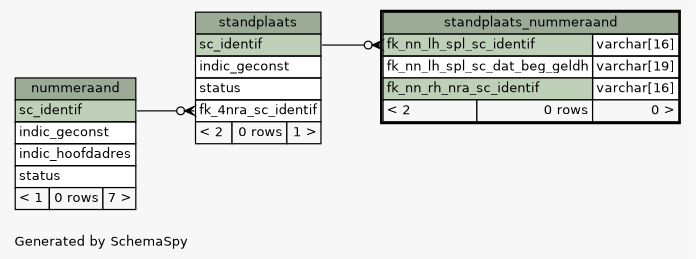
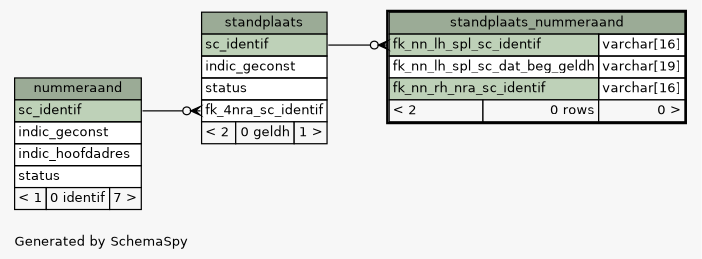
node "standplaats": text "0 rows" -> "0 geldh"
node "nummeraand": text "0 rows" -> "0 identif"
